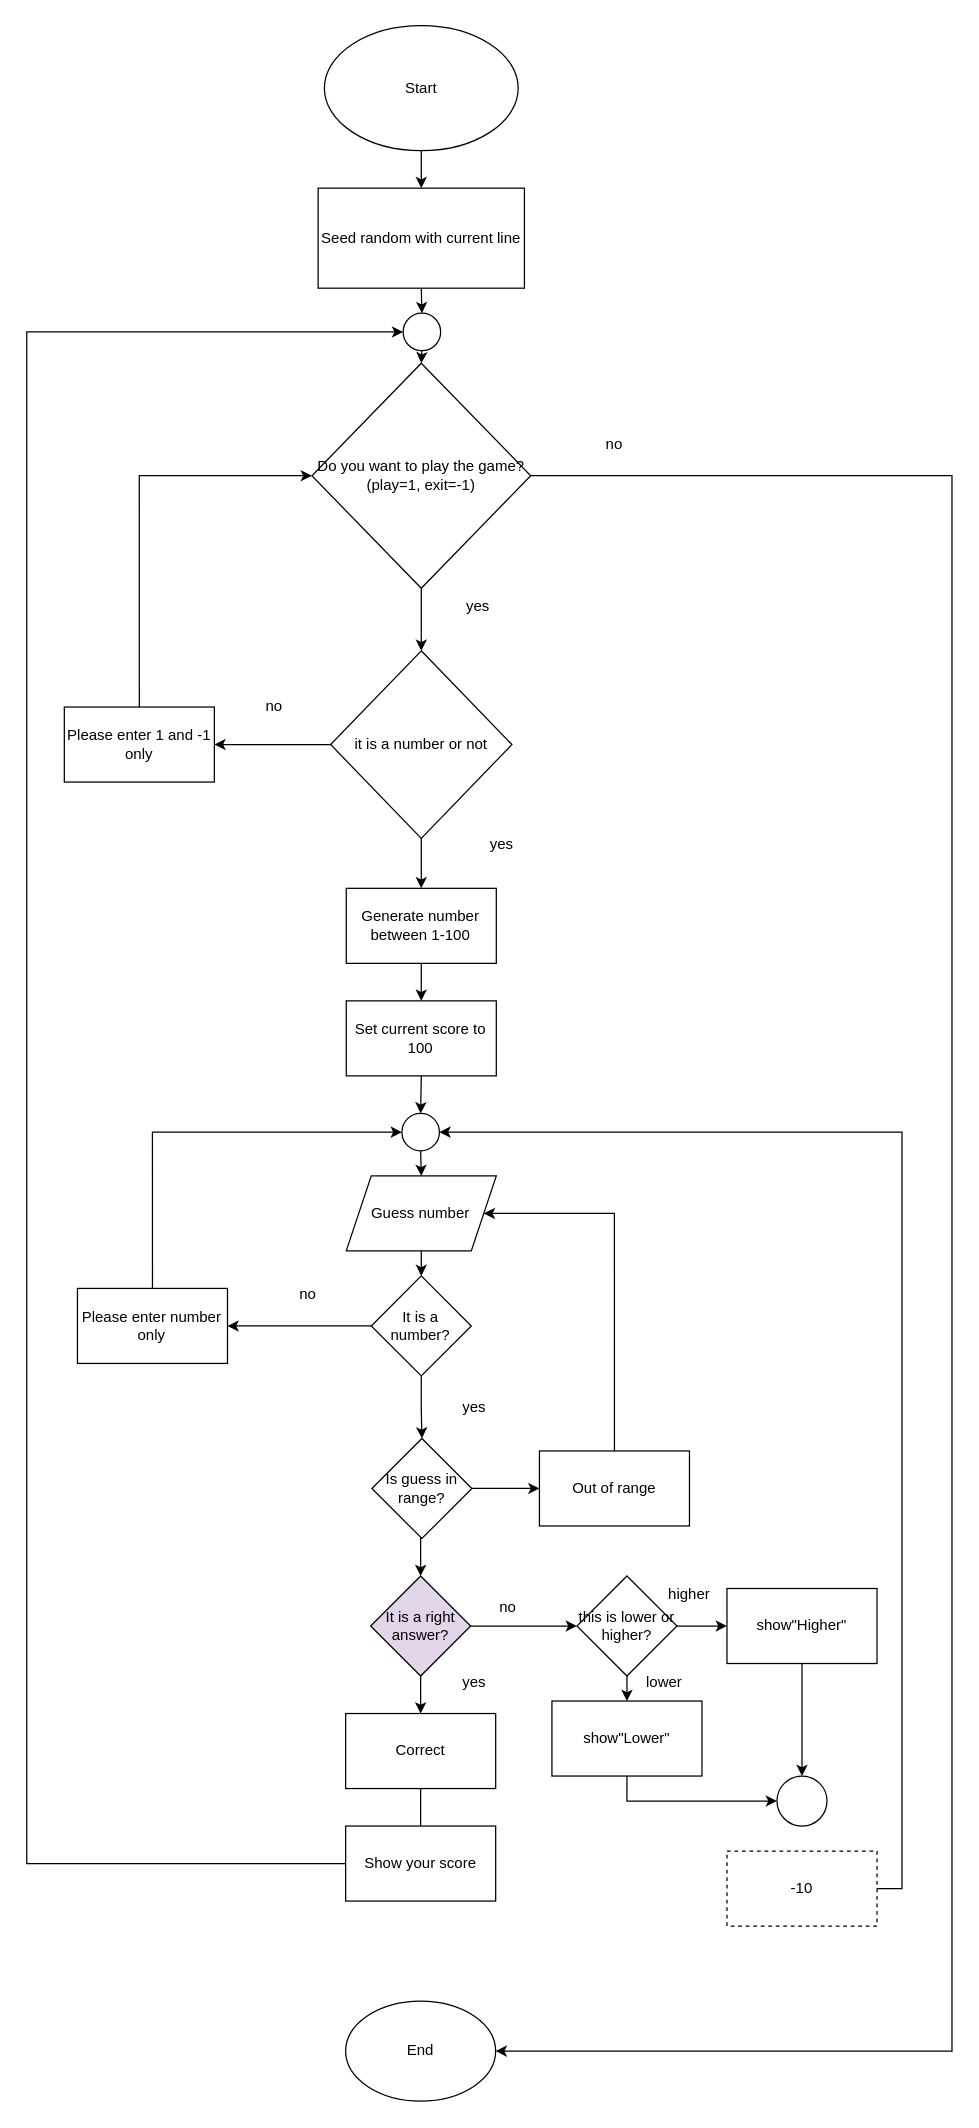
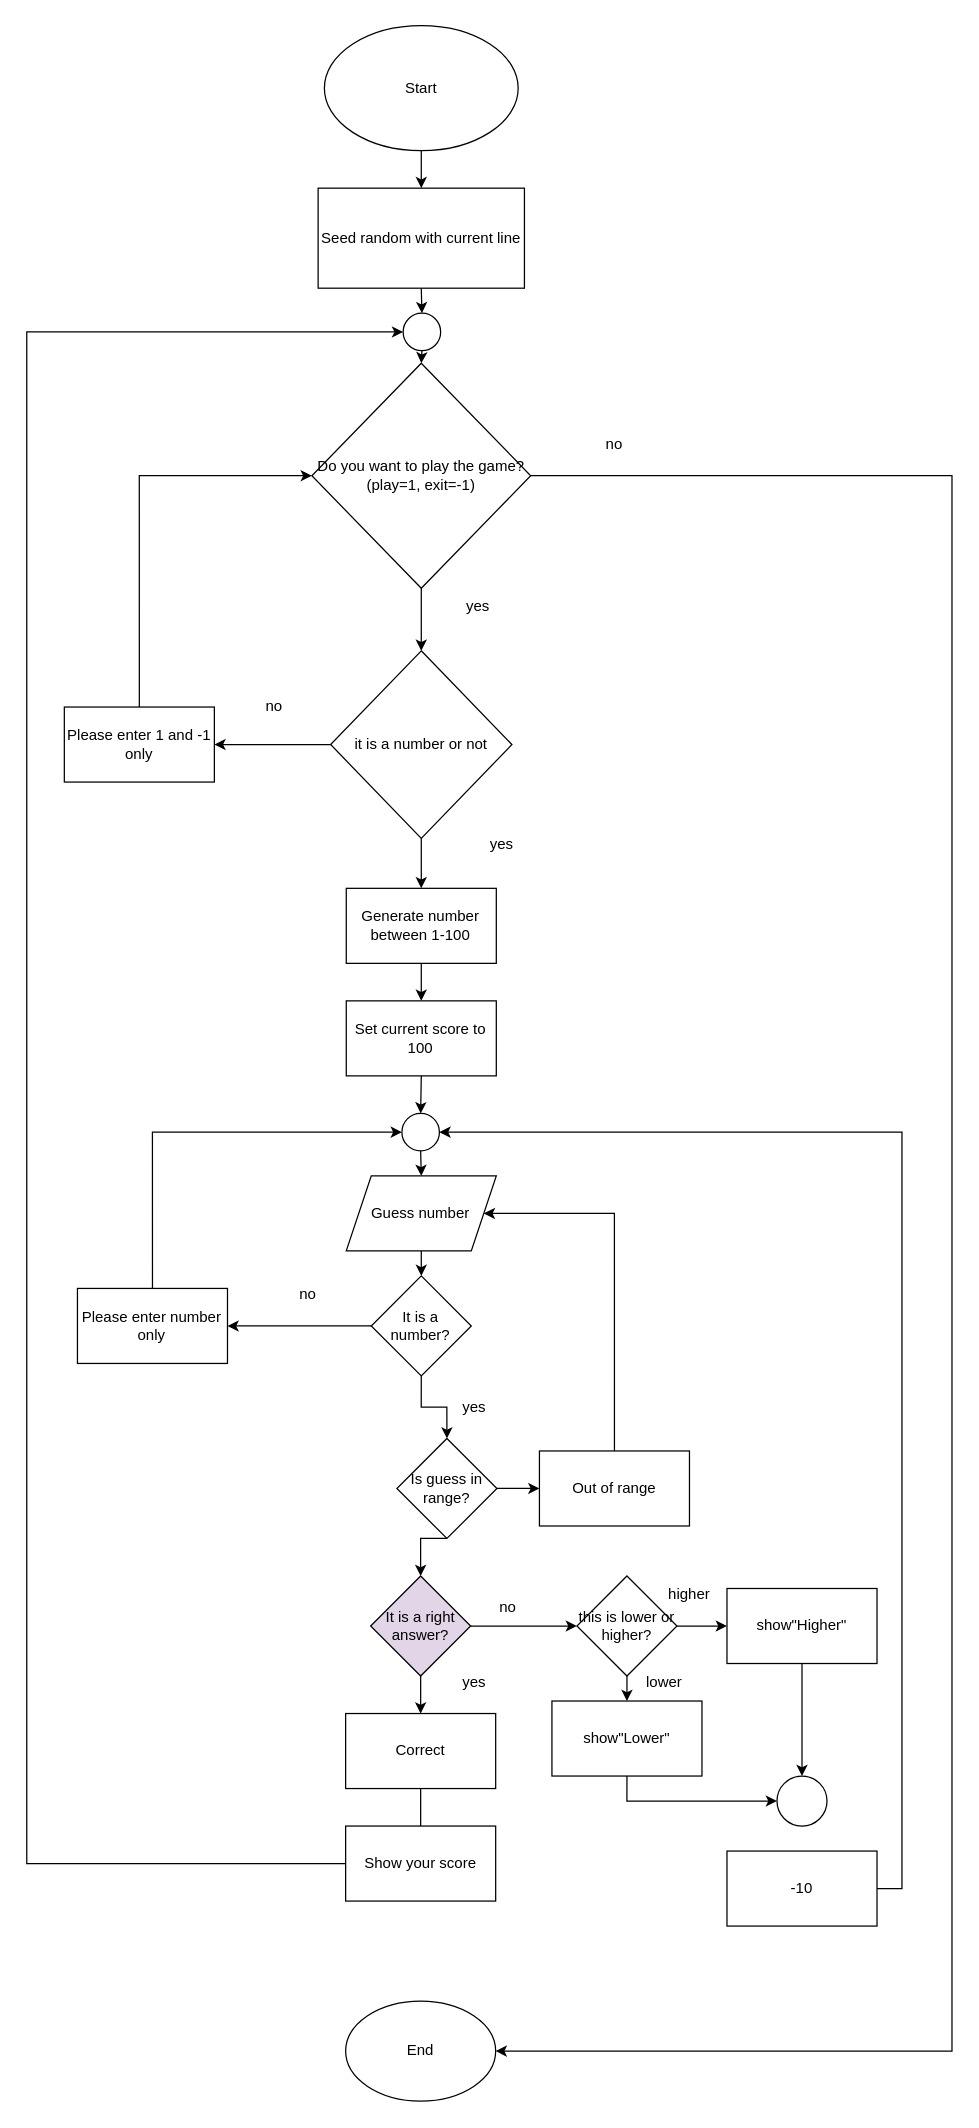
node "Is guess in range?": moved (422, 1488) -> (447, 1488)
node "-10": style dashed -> solid
